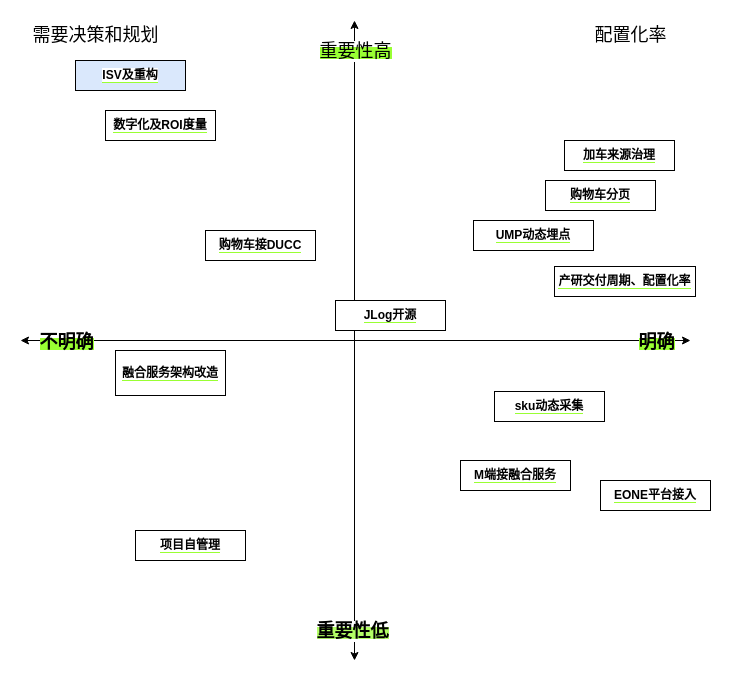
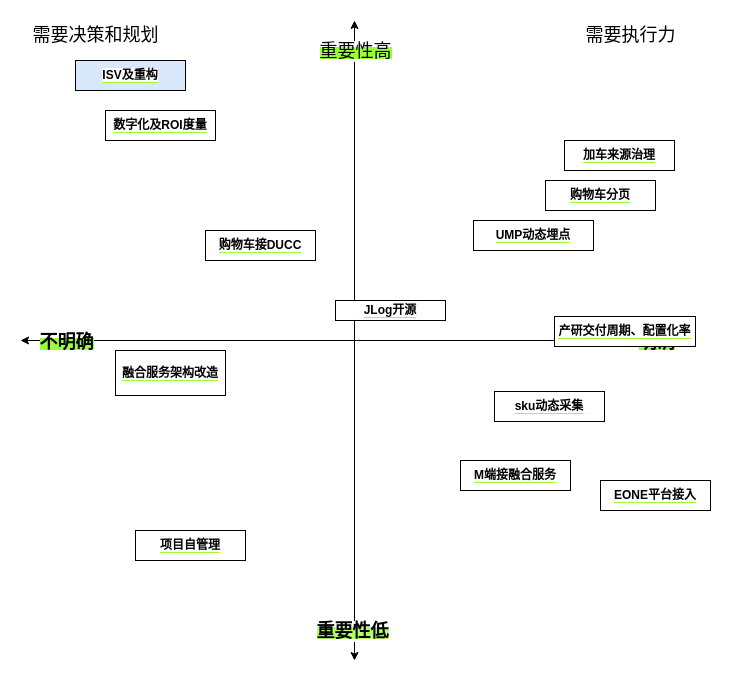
node "配置化率": label "配置化率" -> "需要执行力"
node "产研交付周期、配置化率": moved (625, 282) -> (625, 332)
node "JLog开源": size 110x30 -> 110x20
